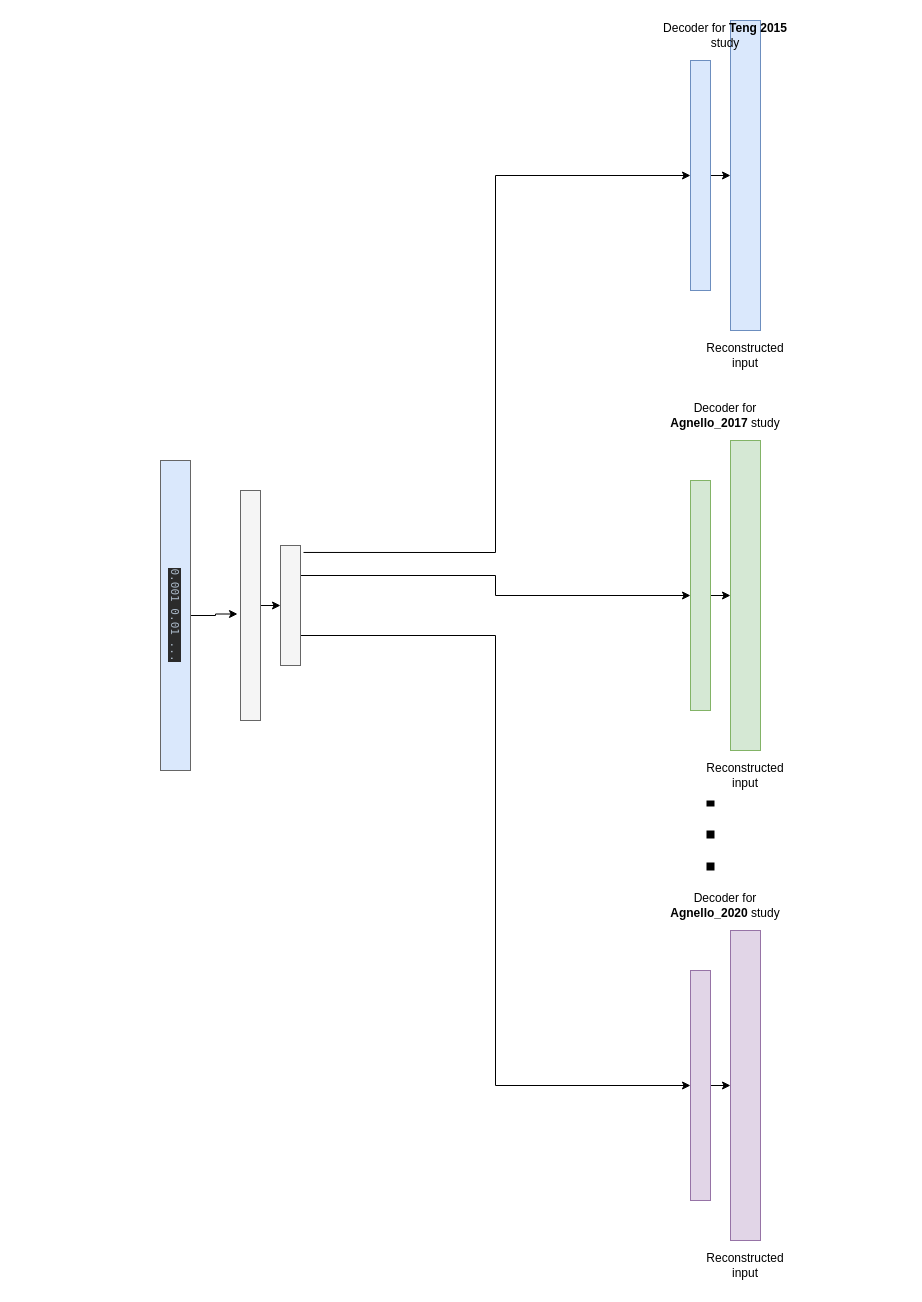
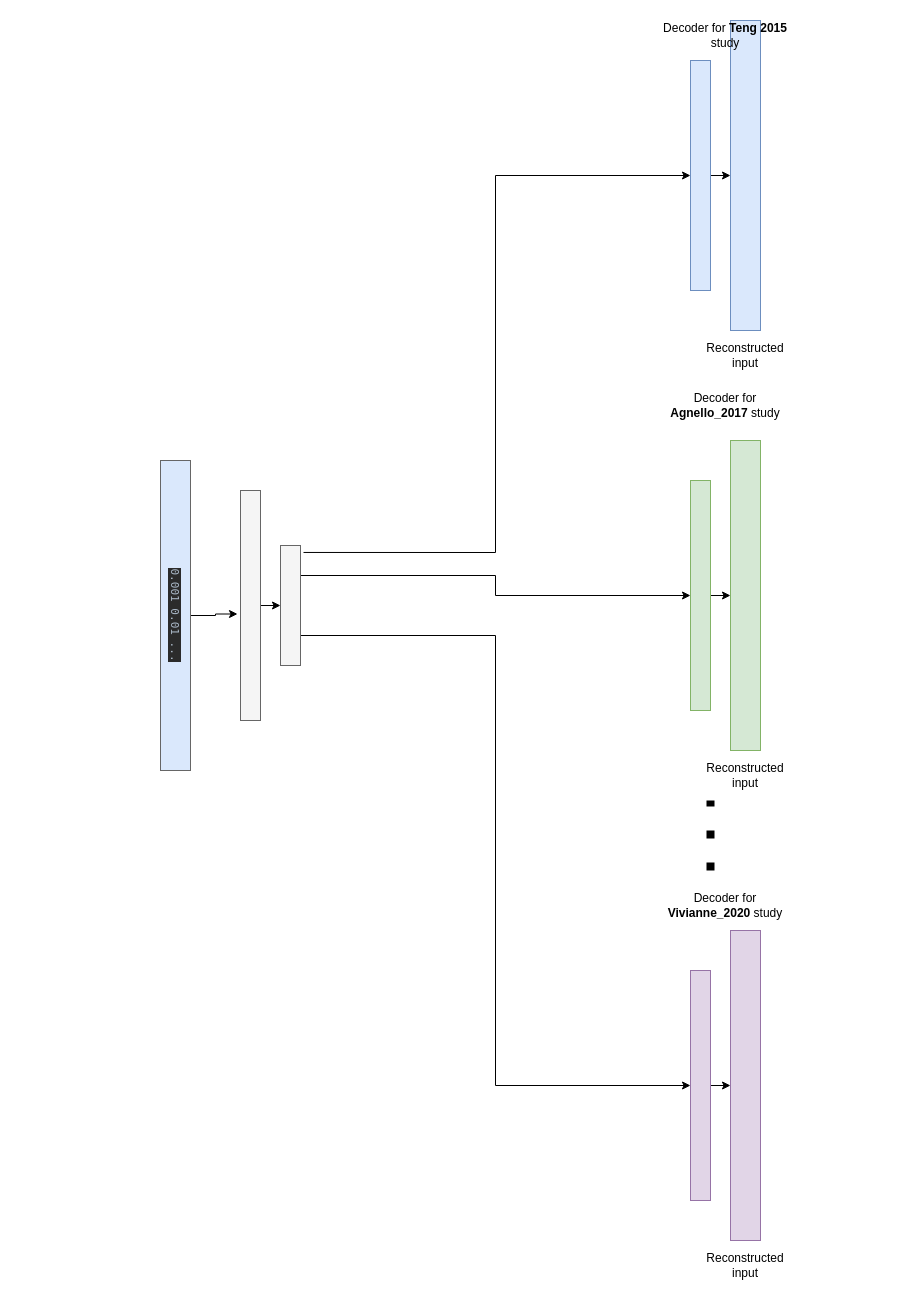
node "Decoder for Agnello_2017 study": moved (726, 416) -> (726, 406)
node "Decoder for Agnello_2020 study": label "Decoder for Agnello_2020 study" -> "Decoder for Vivianne_2020 study"
